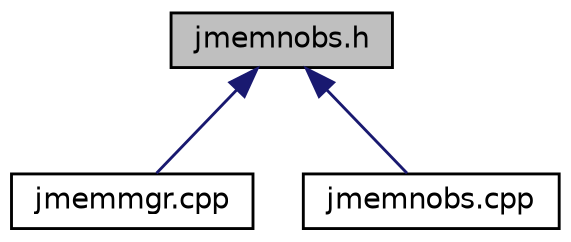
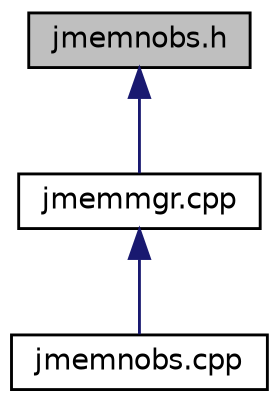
edge "jmemnobs.cpp" -> "jmemnobs.h": now "jmemnobs.cpp" -> "jmemmgr.cpp"
